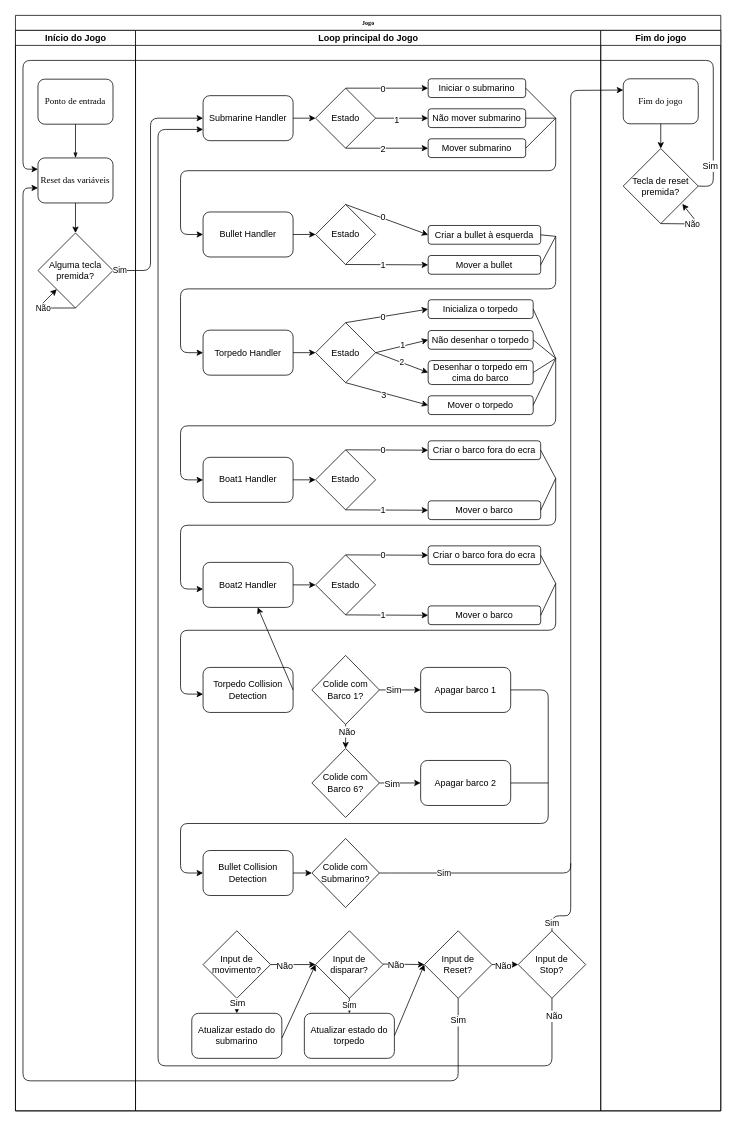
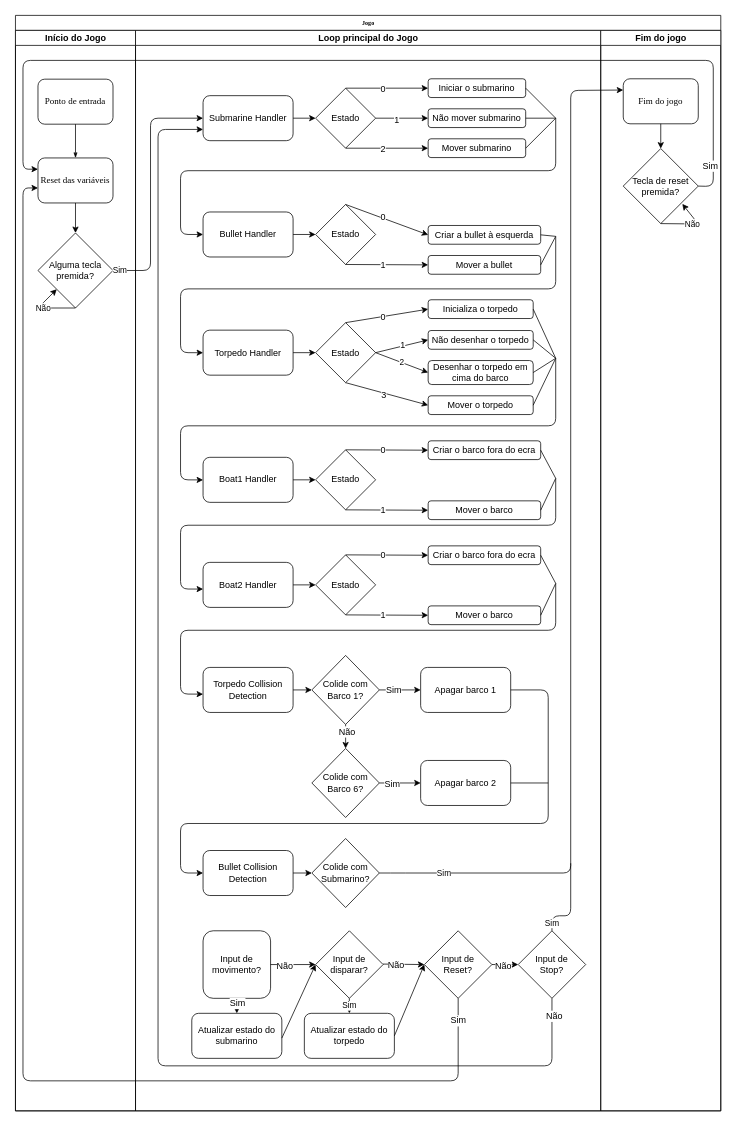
edge "Torpedo Collision Detection" -> "Boat2 Handler": now "Torpedo Collision Detection" -> "Colide com Barco 1?"
node "Input de movimento?": shape diamond -> rounded rectangle
